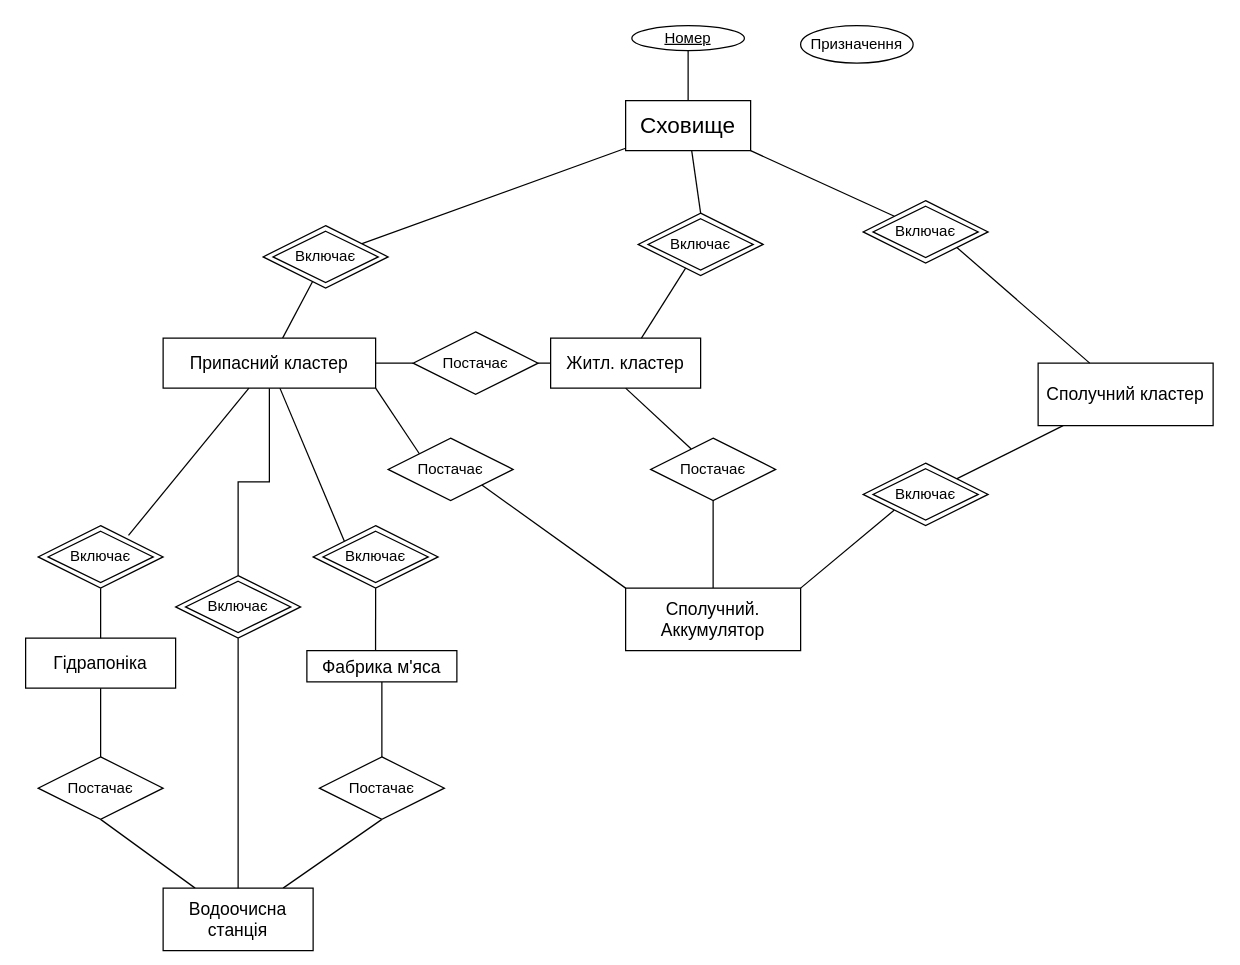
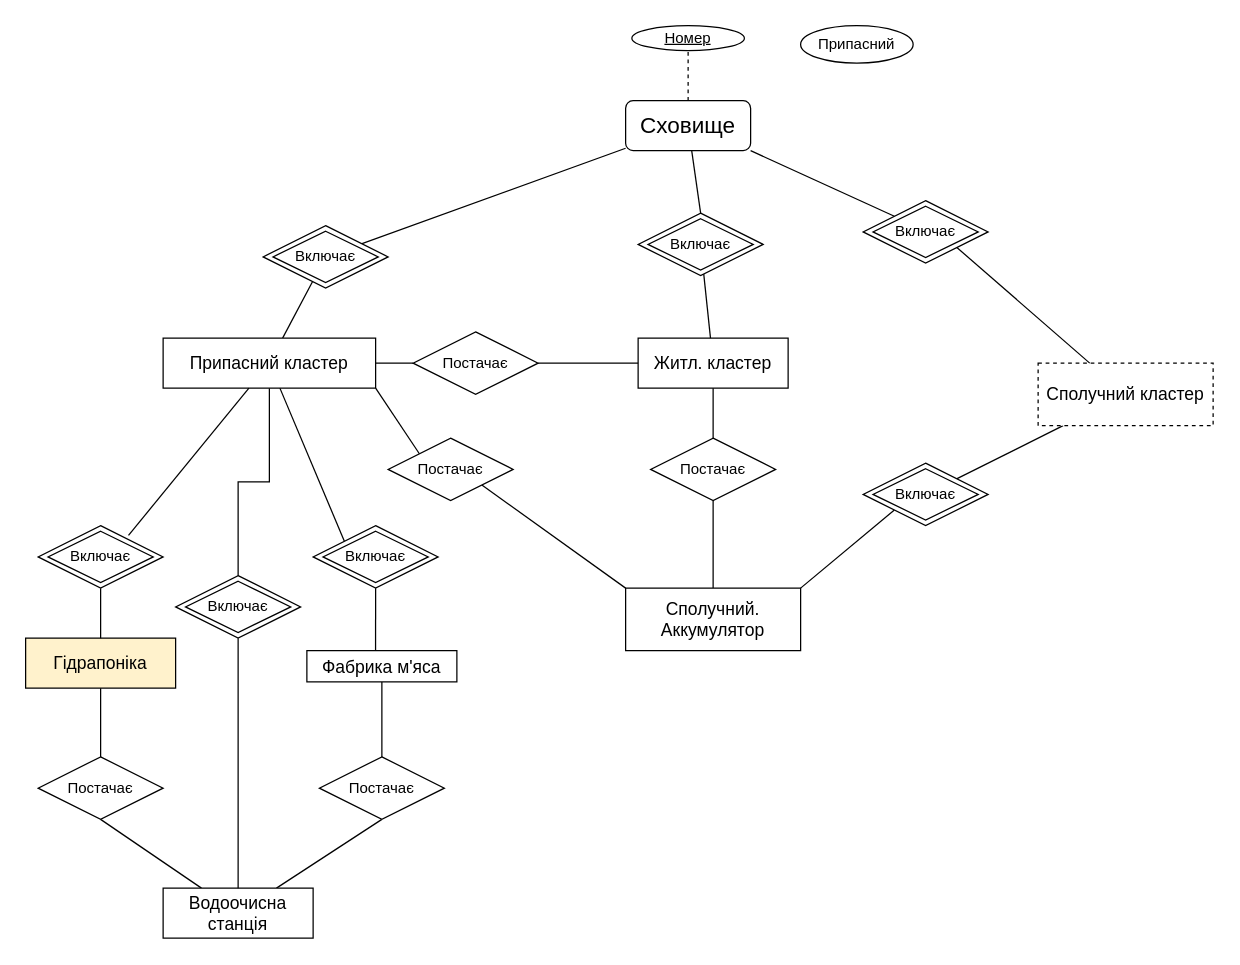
node "Призначення": label "Призначення" -> "Припасний"
edge "Номер" -- "Сховище": style solid -> dashed
node "Сховище": shape rectangle -> rounded rectangle
node "Житл. кластер": moved (626, 363) -> (713, 363)
node "Сполучний кластер": style solid -> dashed
node "Гідрапоніка": fillcolor #ffffff -> #fff2cc
node "Водоочисна станція": size 150x63 -> 150x50
